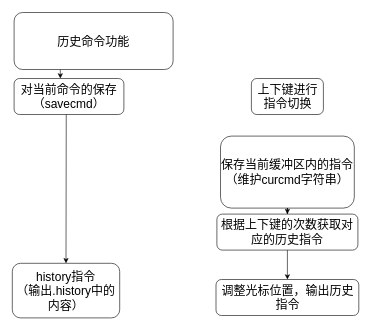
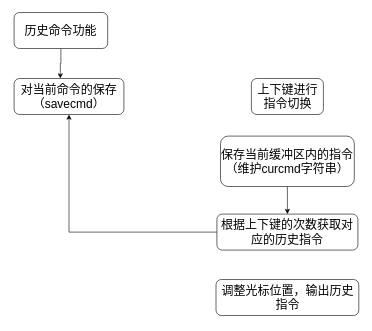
node "历史命令功能": size 159x57 -> 94x36
edge "对当前命令的保存（savecmd）" -> "history指令 （输出.history中的内容）": removed
node "保存当前缓冲区内的指令 （维护curcmd字符串）": size 134x72 -> 134x50
edge "根据上下键的次数获取对应的历史指令" -> "调整光标位置，输出历史指令": now "根据上下键的次数获取对应的历史指令" -> "对当前命令的保存（savecmd）"
node "history指令 （输出.history中的内容）": removed
